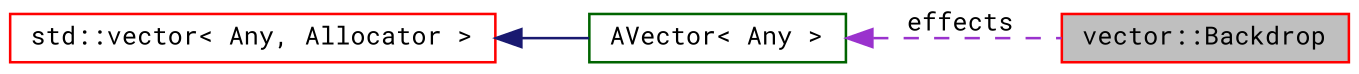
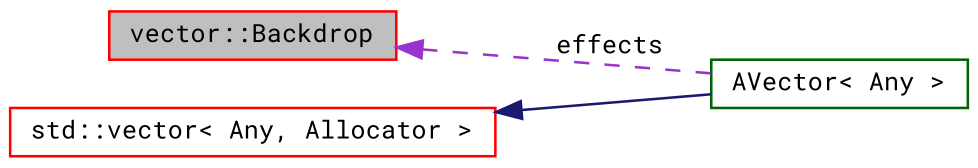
edge "vector::Backdrop" -> "AVector< Any >": reversed
